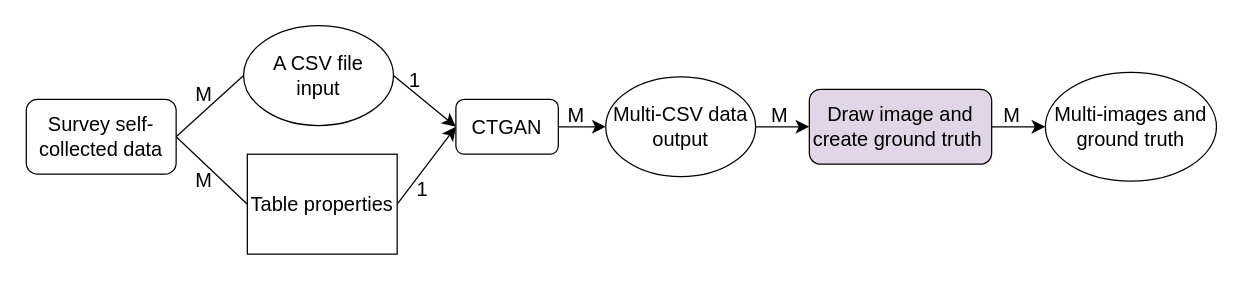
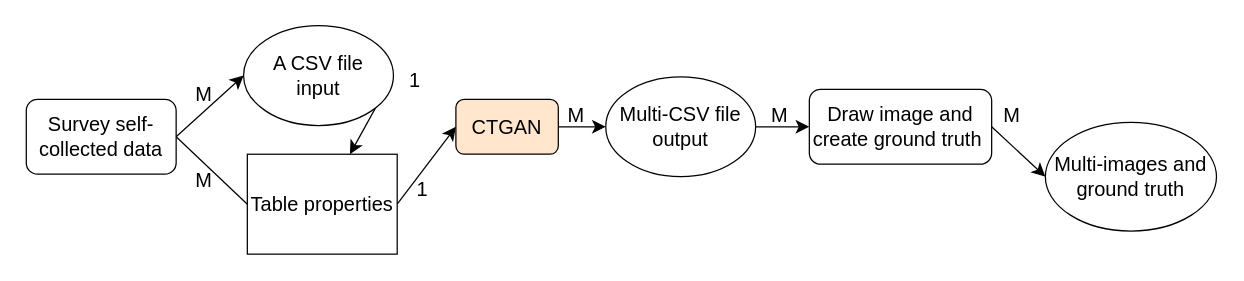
edge "A CSV file input" -- "Survey self-collected data": arrowhead none -> classic
edge "A CSV file input" -> "CTGAN": now "A CSV file input" -> "Table properties"
node "CTGAN": fillcolor #ffffff -> #ffe6cc
node "Multi-CSV data output": label "Multi-CSV data output" -> "Multi-CSV file output"
node "Draw image and create ground truth": fillcolor #e1d5e7 -> #ffffff
node "Multi-images and ground truth": moved (1131, 127) -> (1131, 177)
